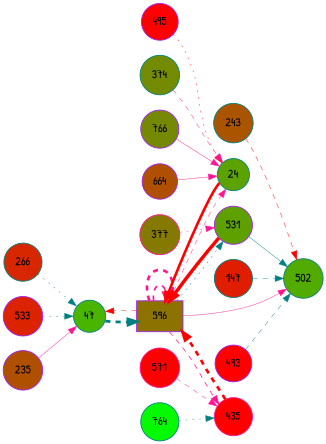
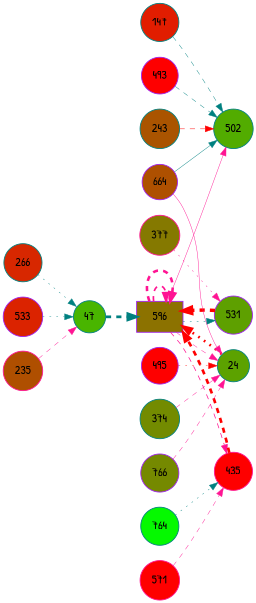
edge "766" -> "24": style solid -> dashed
edge "24" -> "596": style solid -> dotted
edge "531" -> "502": now "664" -> "502"
edge "531" -> "596": style solid -> dashed
edge "596" -> "47": removed
edge "235" -> "47": style solid -> dashed
node "235": color purple -> deeppink
